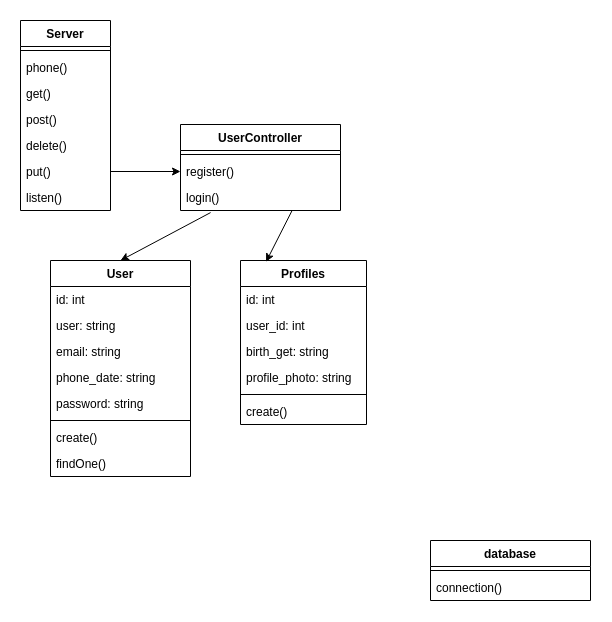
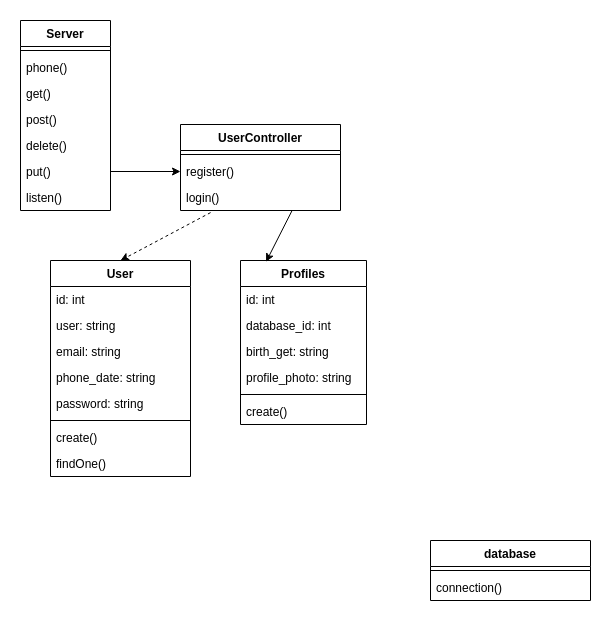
edge "login()" -> "User": style solid -> dashed
node "user_id: int": label "user_id: int" -> "database_id: int"
